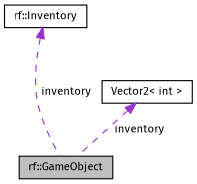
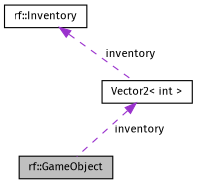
edge "rf::GameObject" -> "rf::Inventory": now "Vector2< int >" -> "rf::Inventory"
